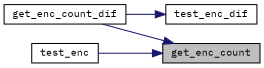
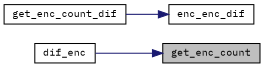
node "test_enc_dif": label "test_enc_dif" -> "enc_enc_dif"
edge "get_enc_count_dif" -> "get_enc_count": removed
node "test_enc": label "test_enc" -> "dif_enc"
